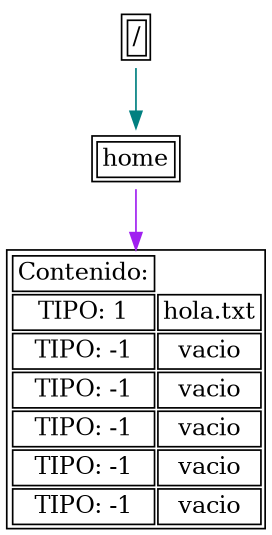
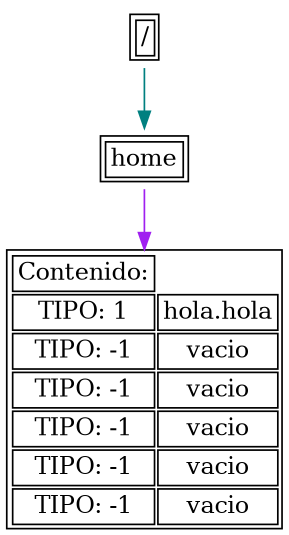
node "Contenido:": text "hola.txt" -> "hola.hola"
